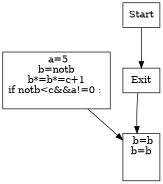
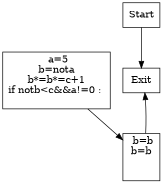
node "a=5 b=notb b*=b*=c+1 if notb<c&&a!=0 :": label "a=5 b=notb b*=b*=c+1 if notb<c&&a!=0 :" -> "a=5 b=nota b*=b*=c+1 if notb<c&&a!=0 :"
edge "Exit" -> "b=b b=b": reversed
